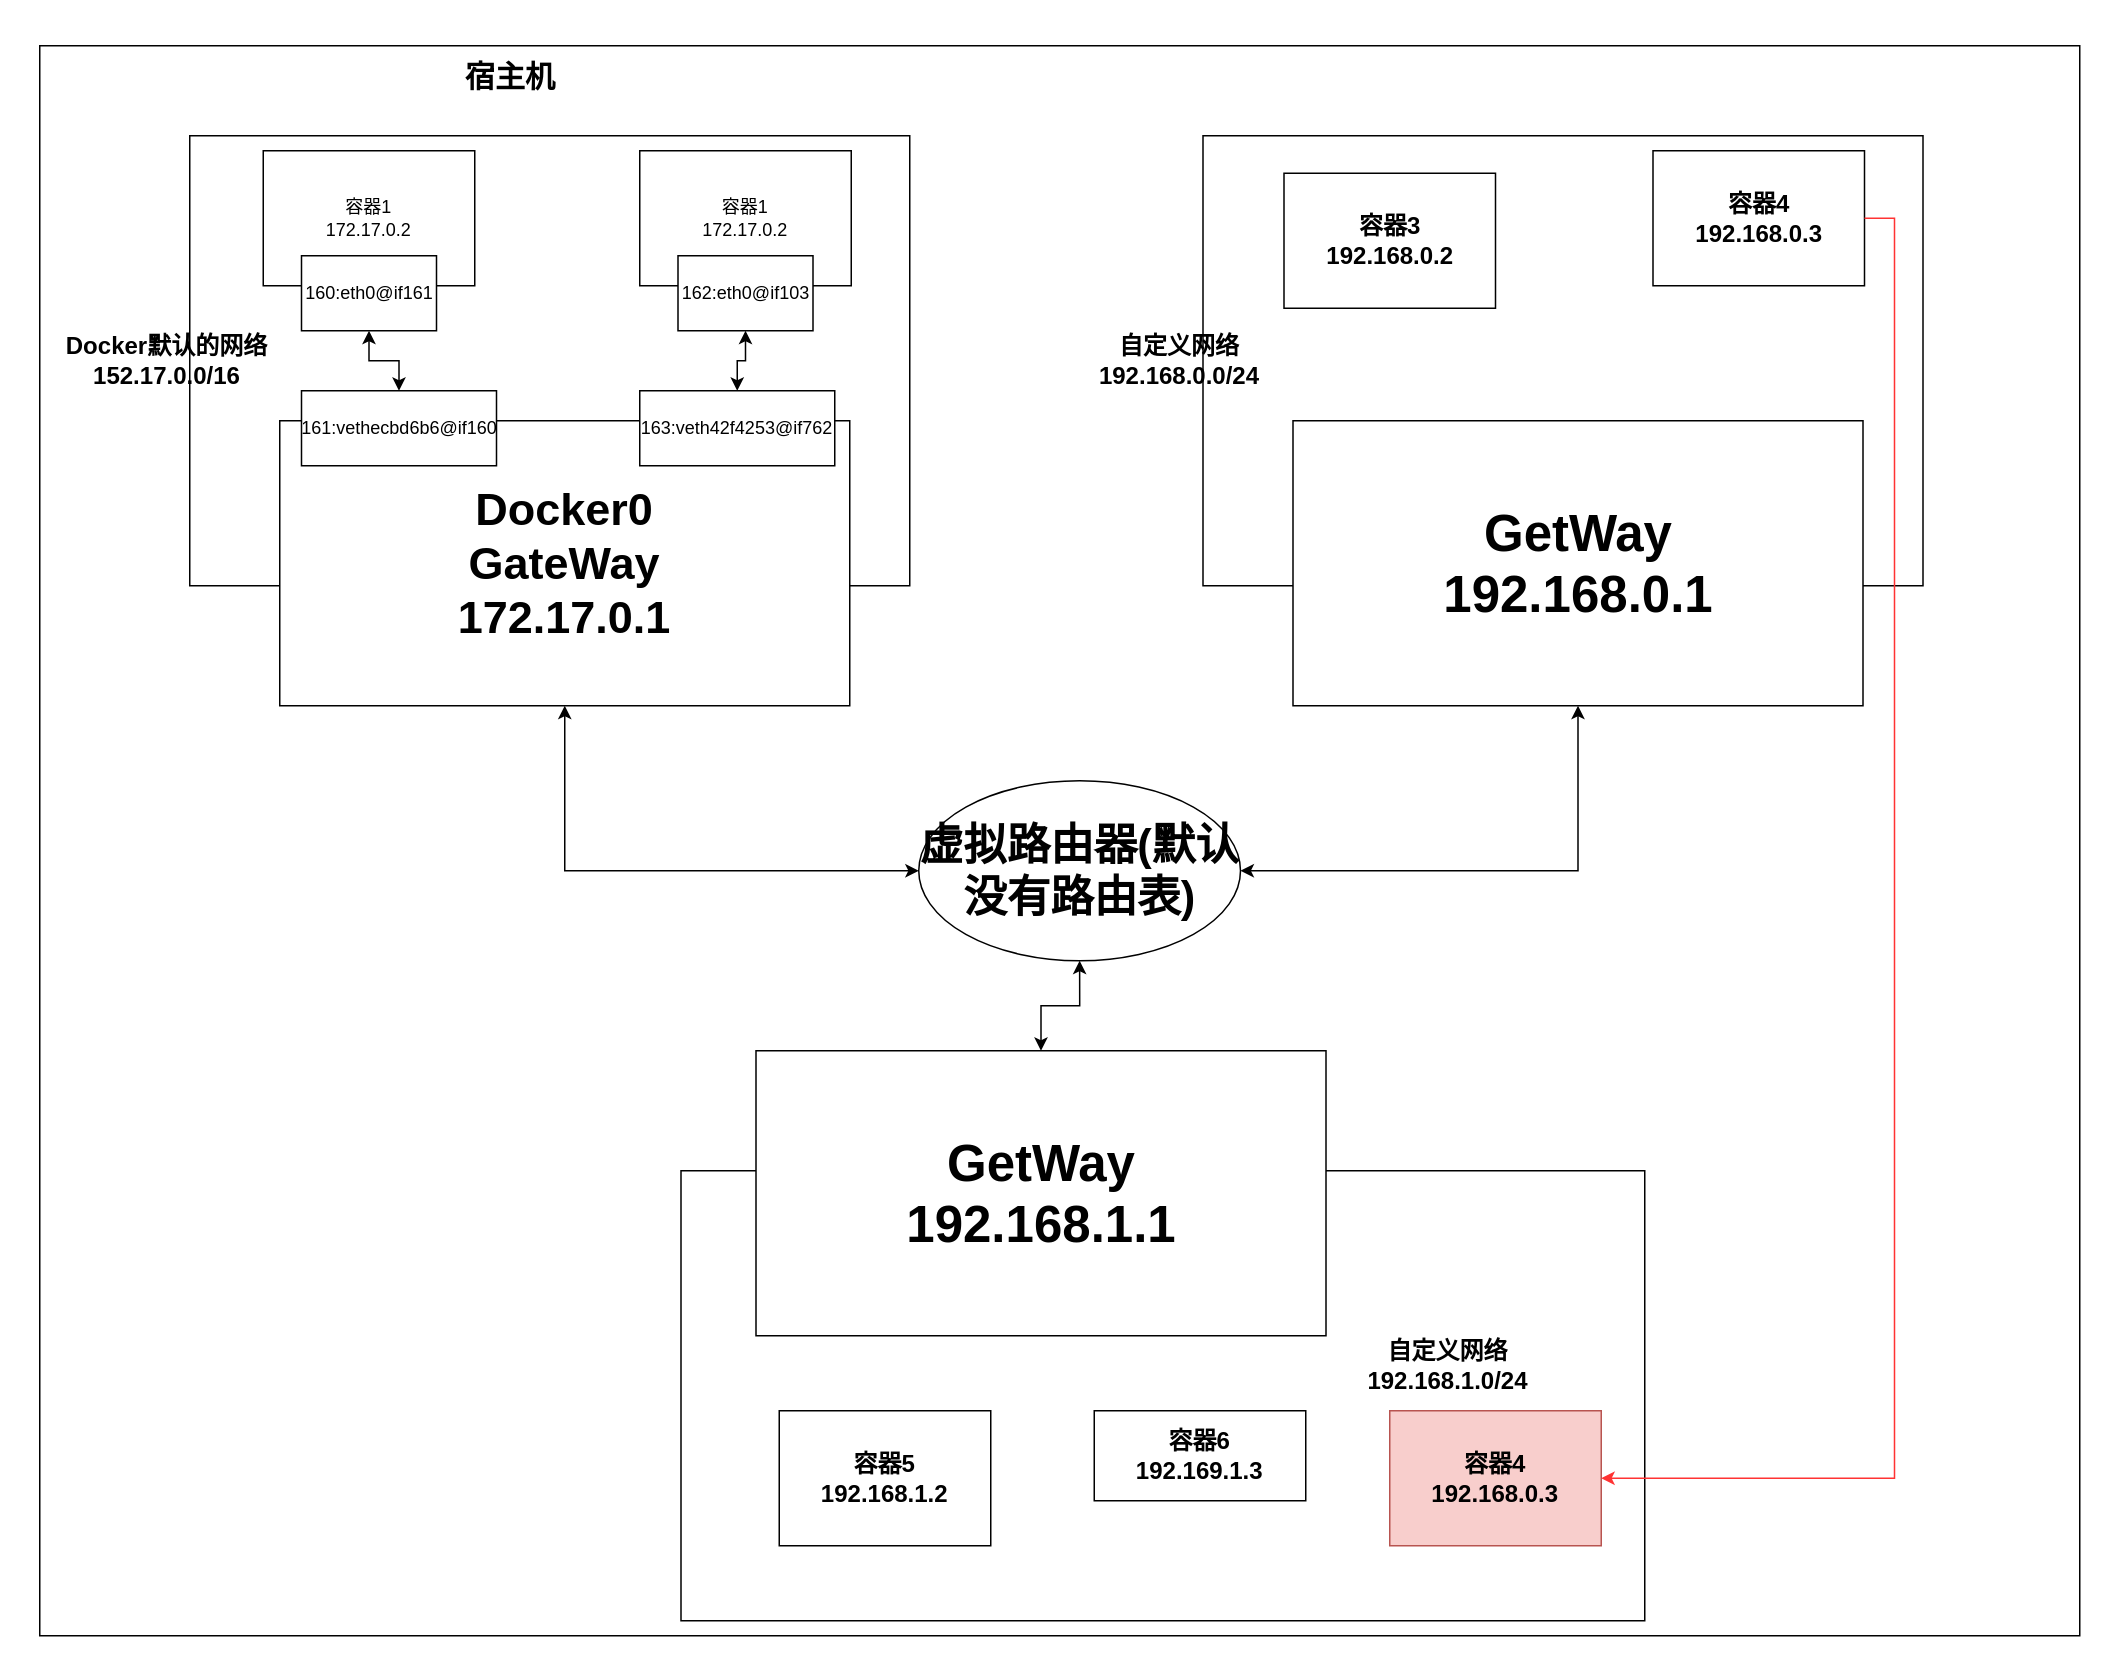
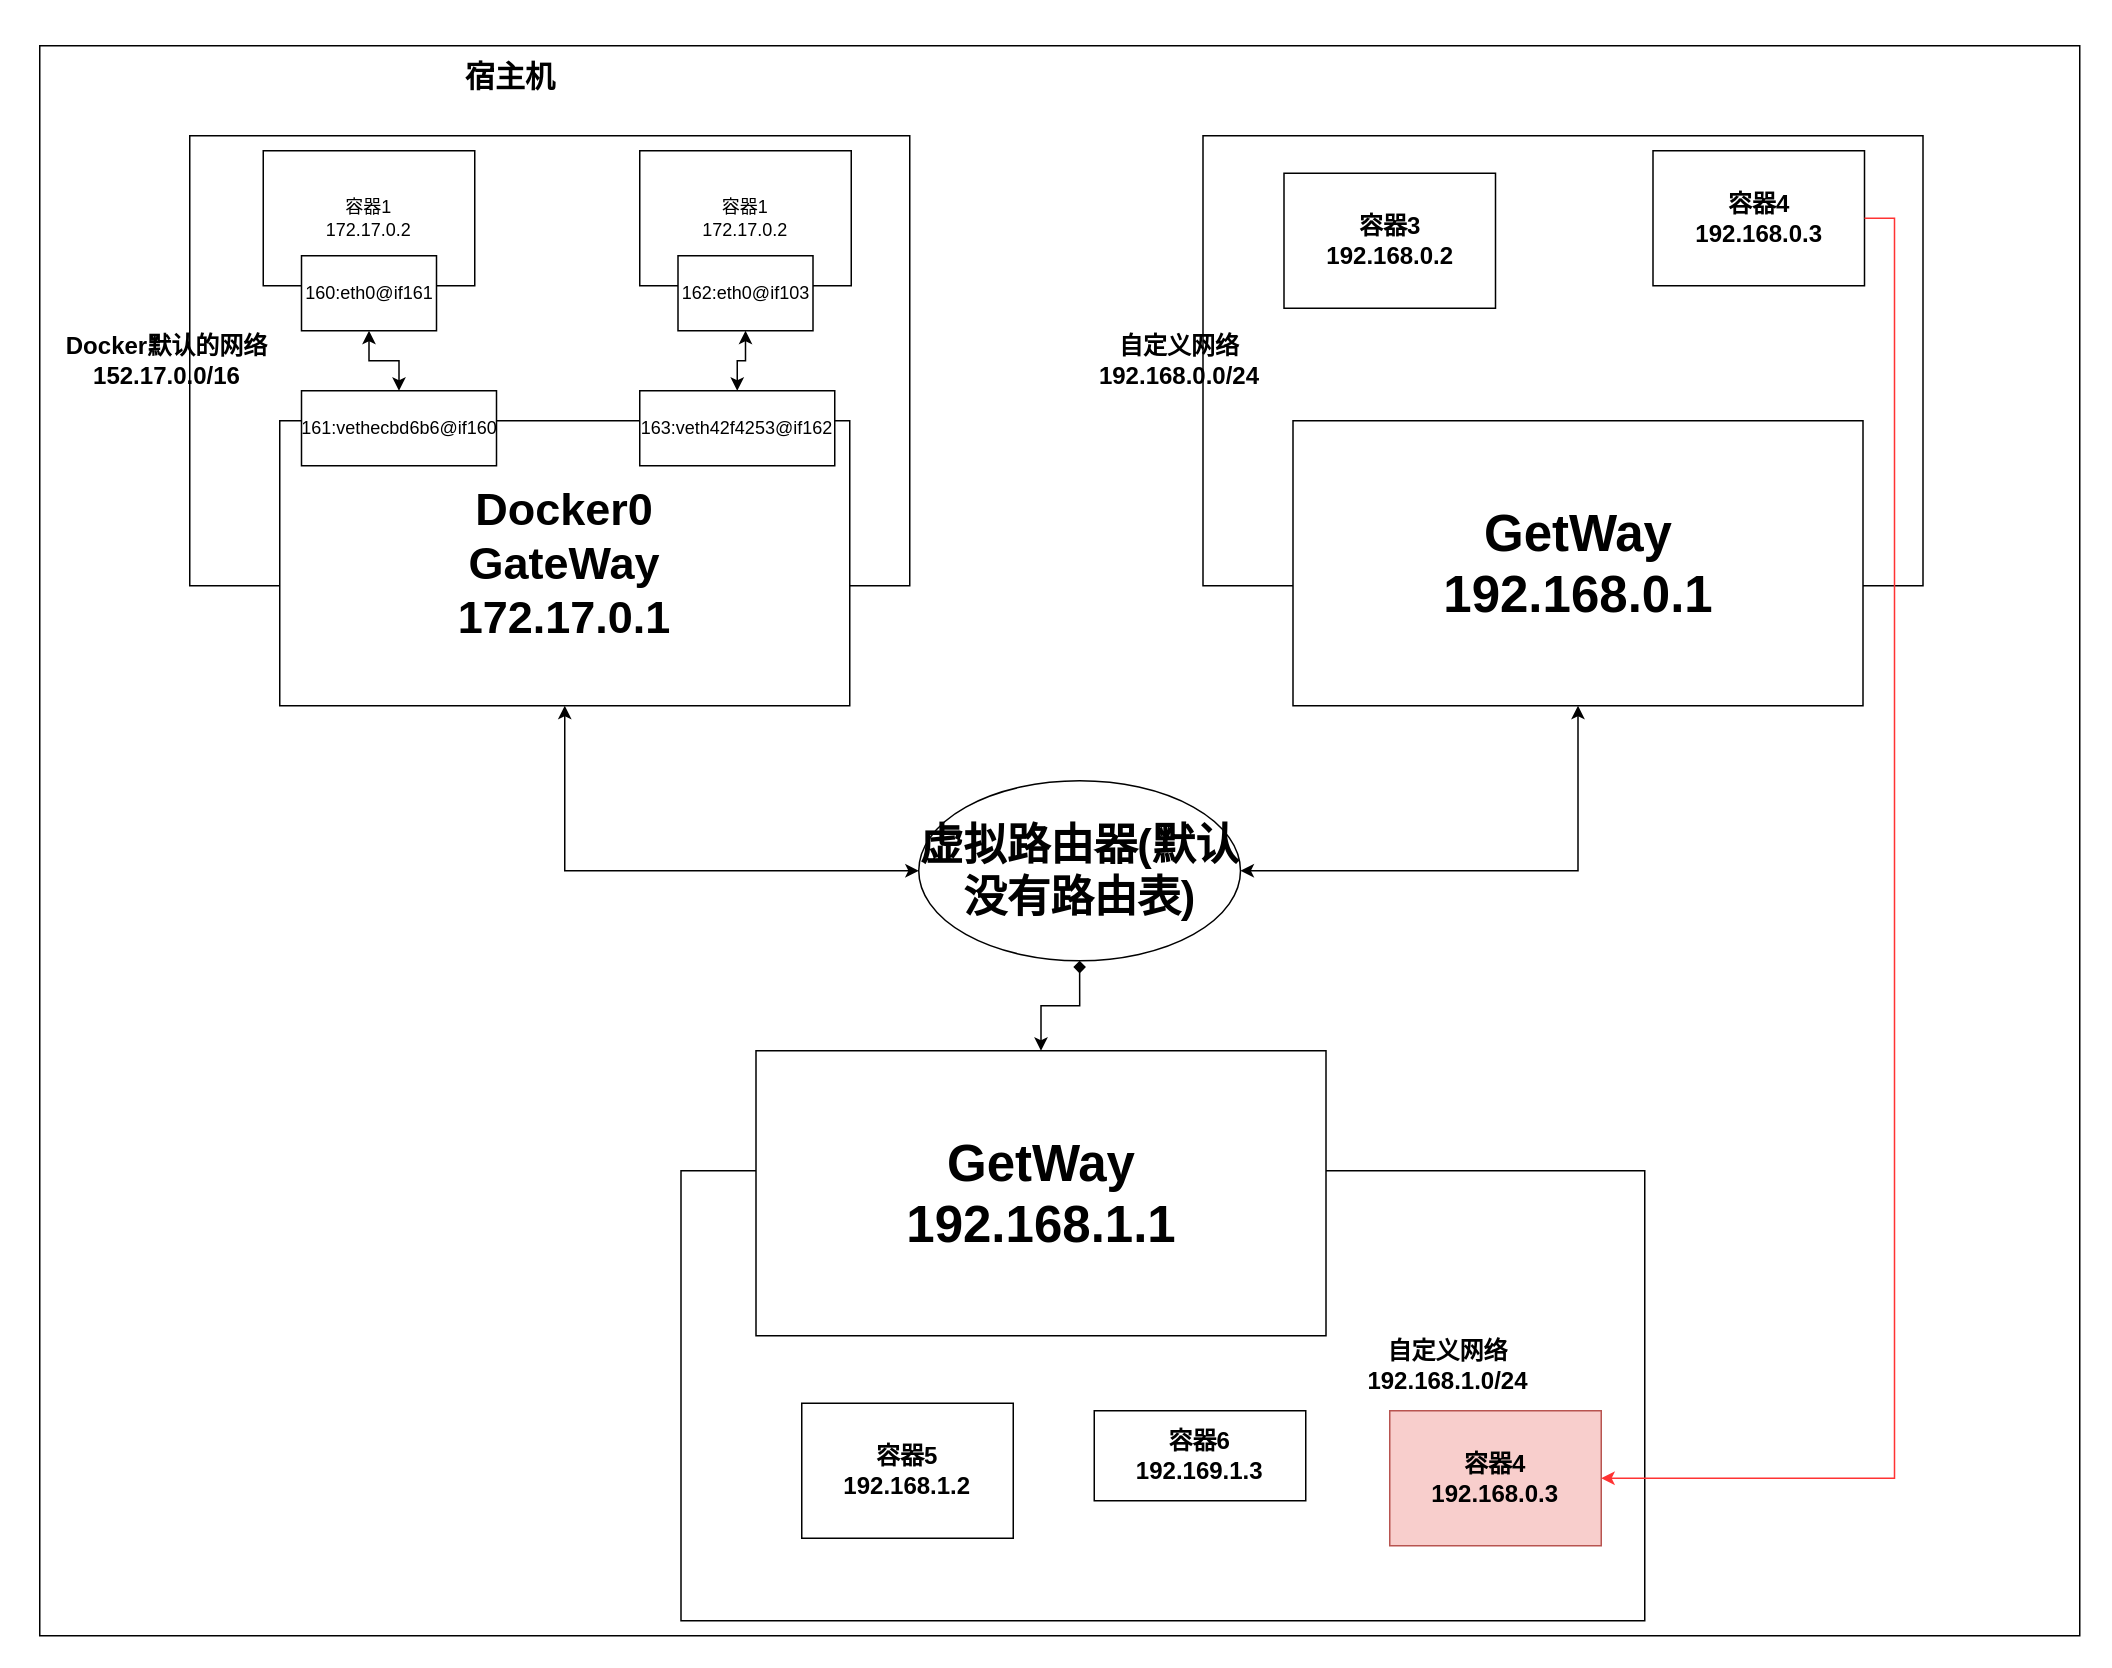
node "163:veth42f4253@if762": label "163:veth42f4253@if762" -> "163:veth42f4253@if162"
edge "虚拟路由器(默认没有路由表)" -- "GetWay 192.168.1.1": arrowhead classic -> diamond
node "容器5 192.168.1.2": moved (885, 1478) -> (908, 1471)
